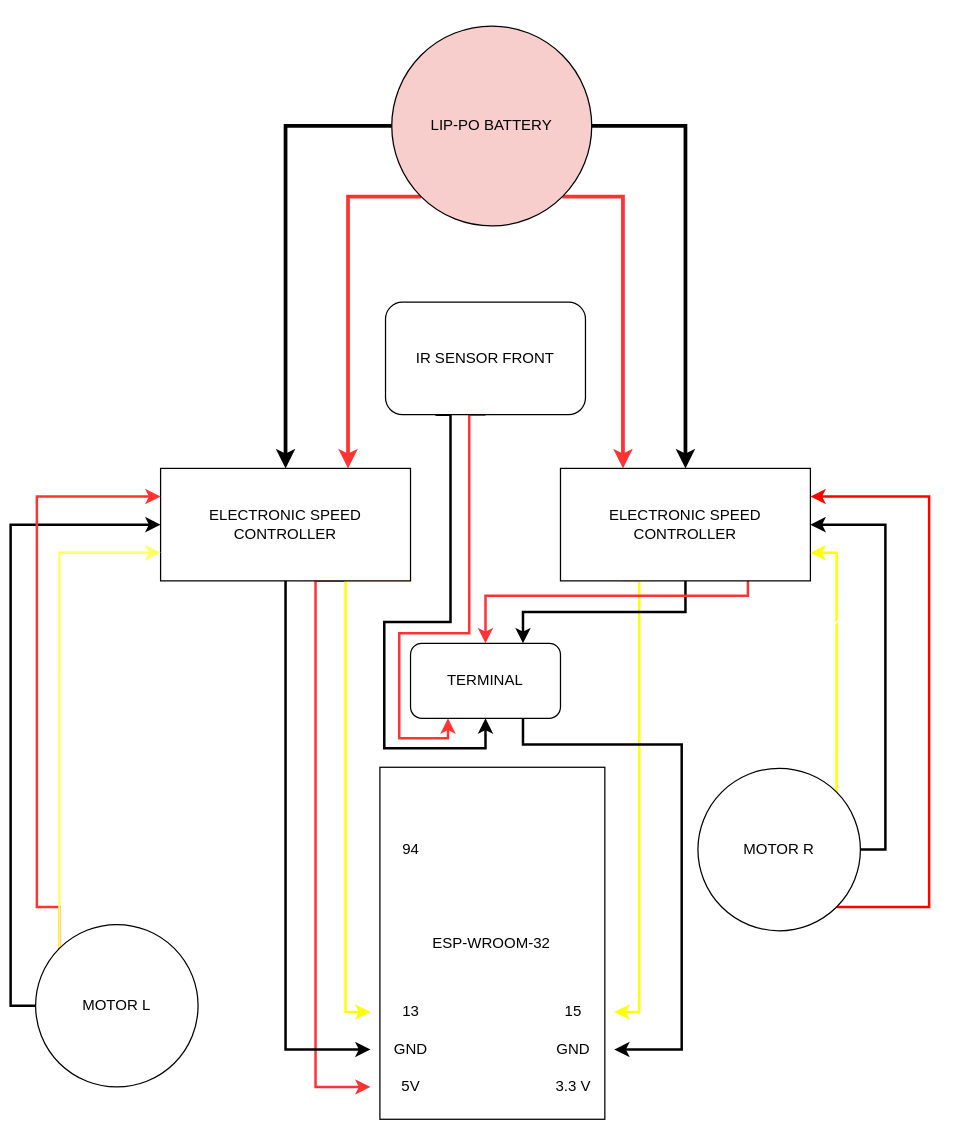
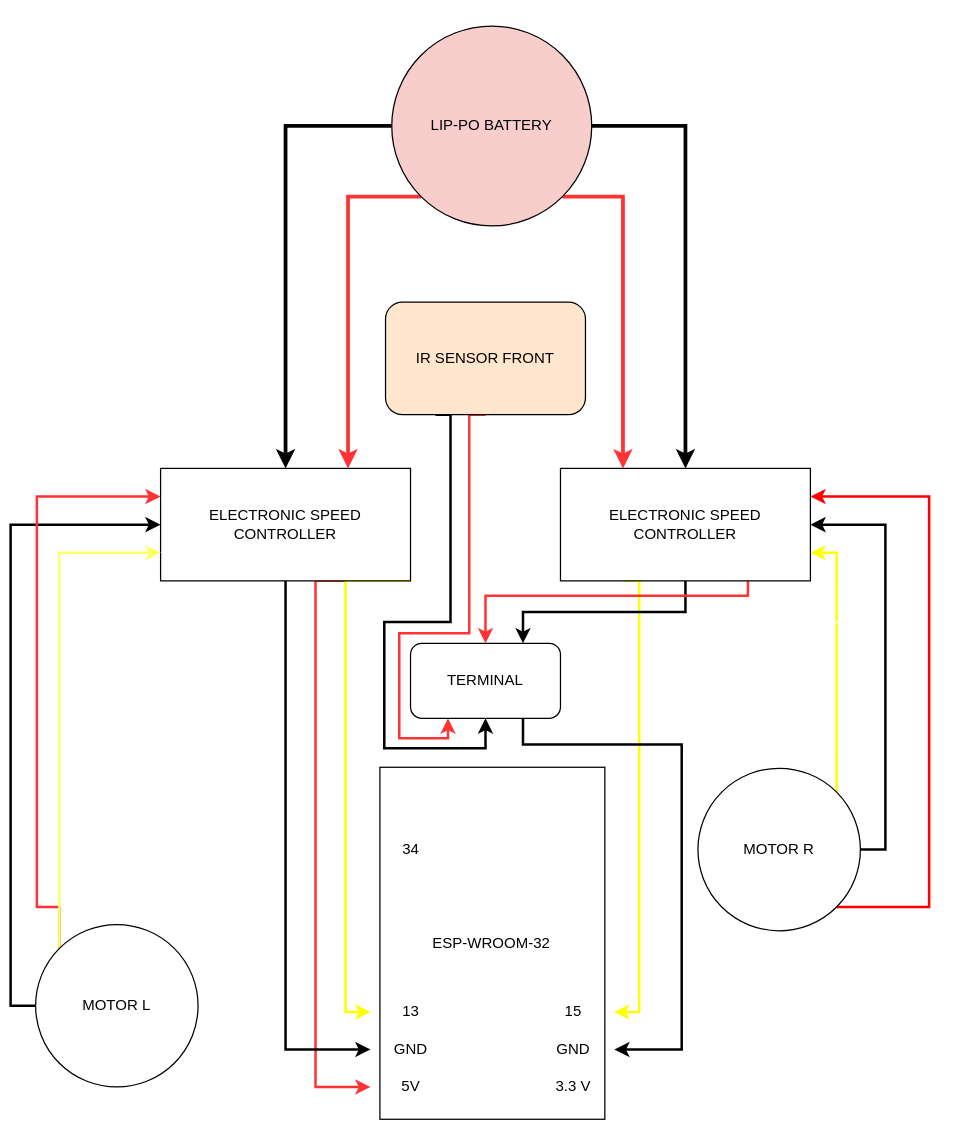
node "IR SENSOR FRONT": fillcolor #ffffff -> #ffe6cc
node "94": label "94" -> "34"
